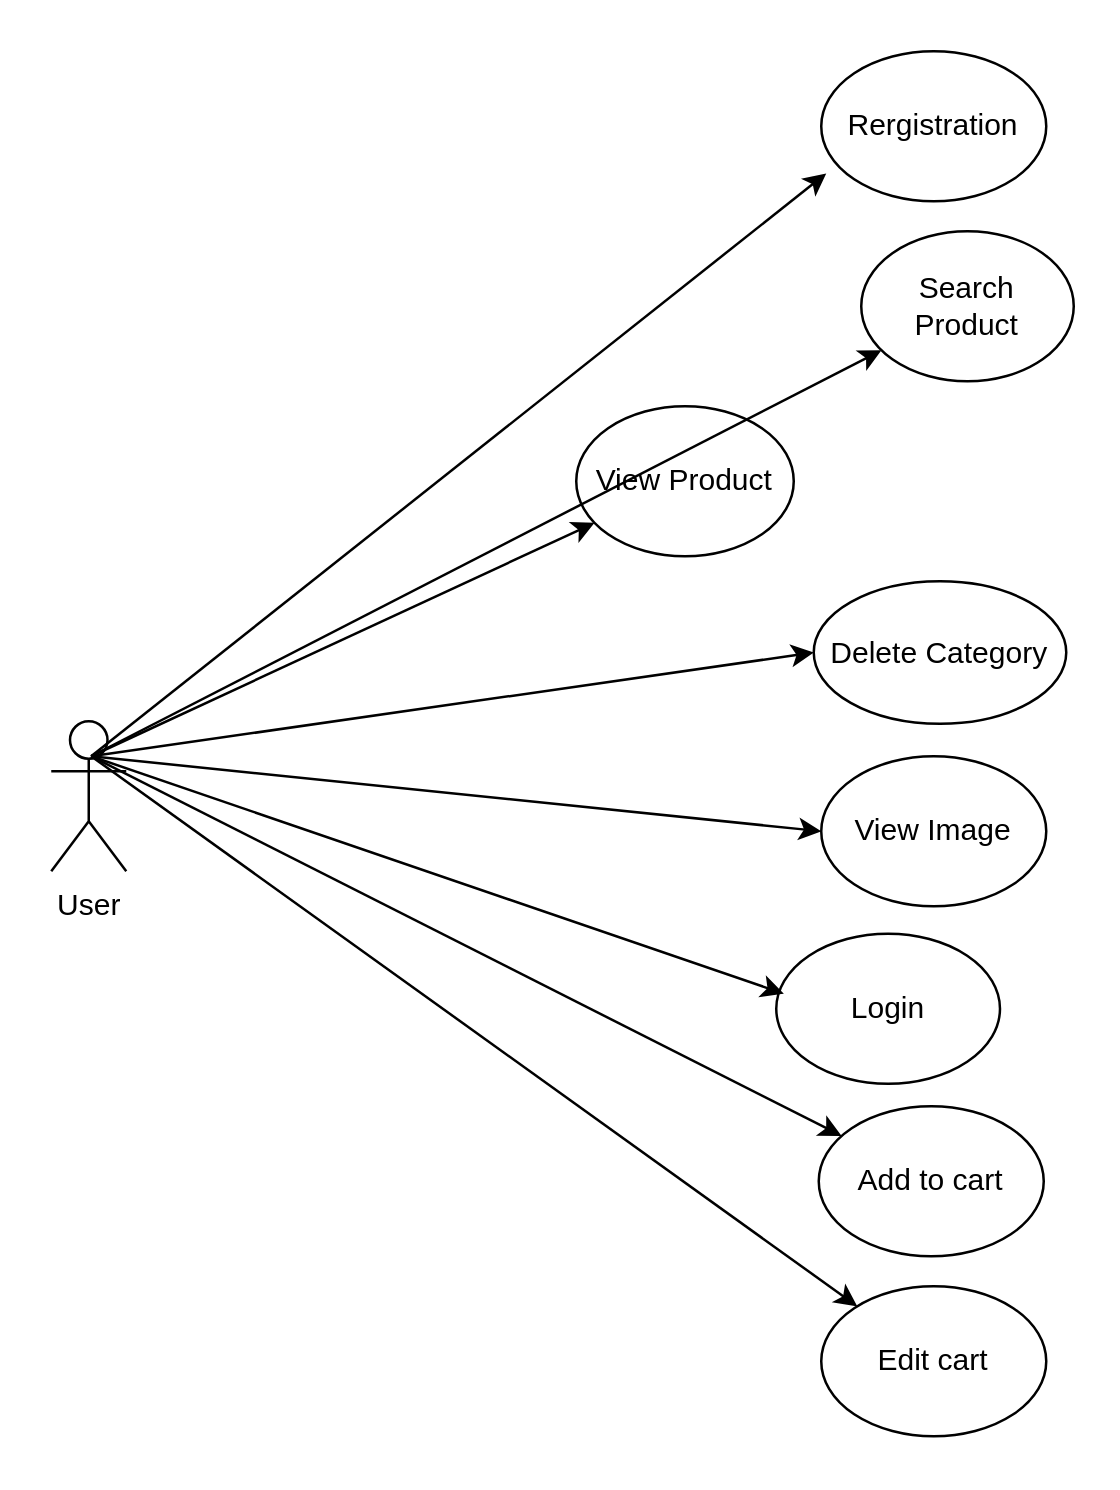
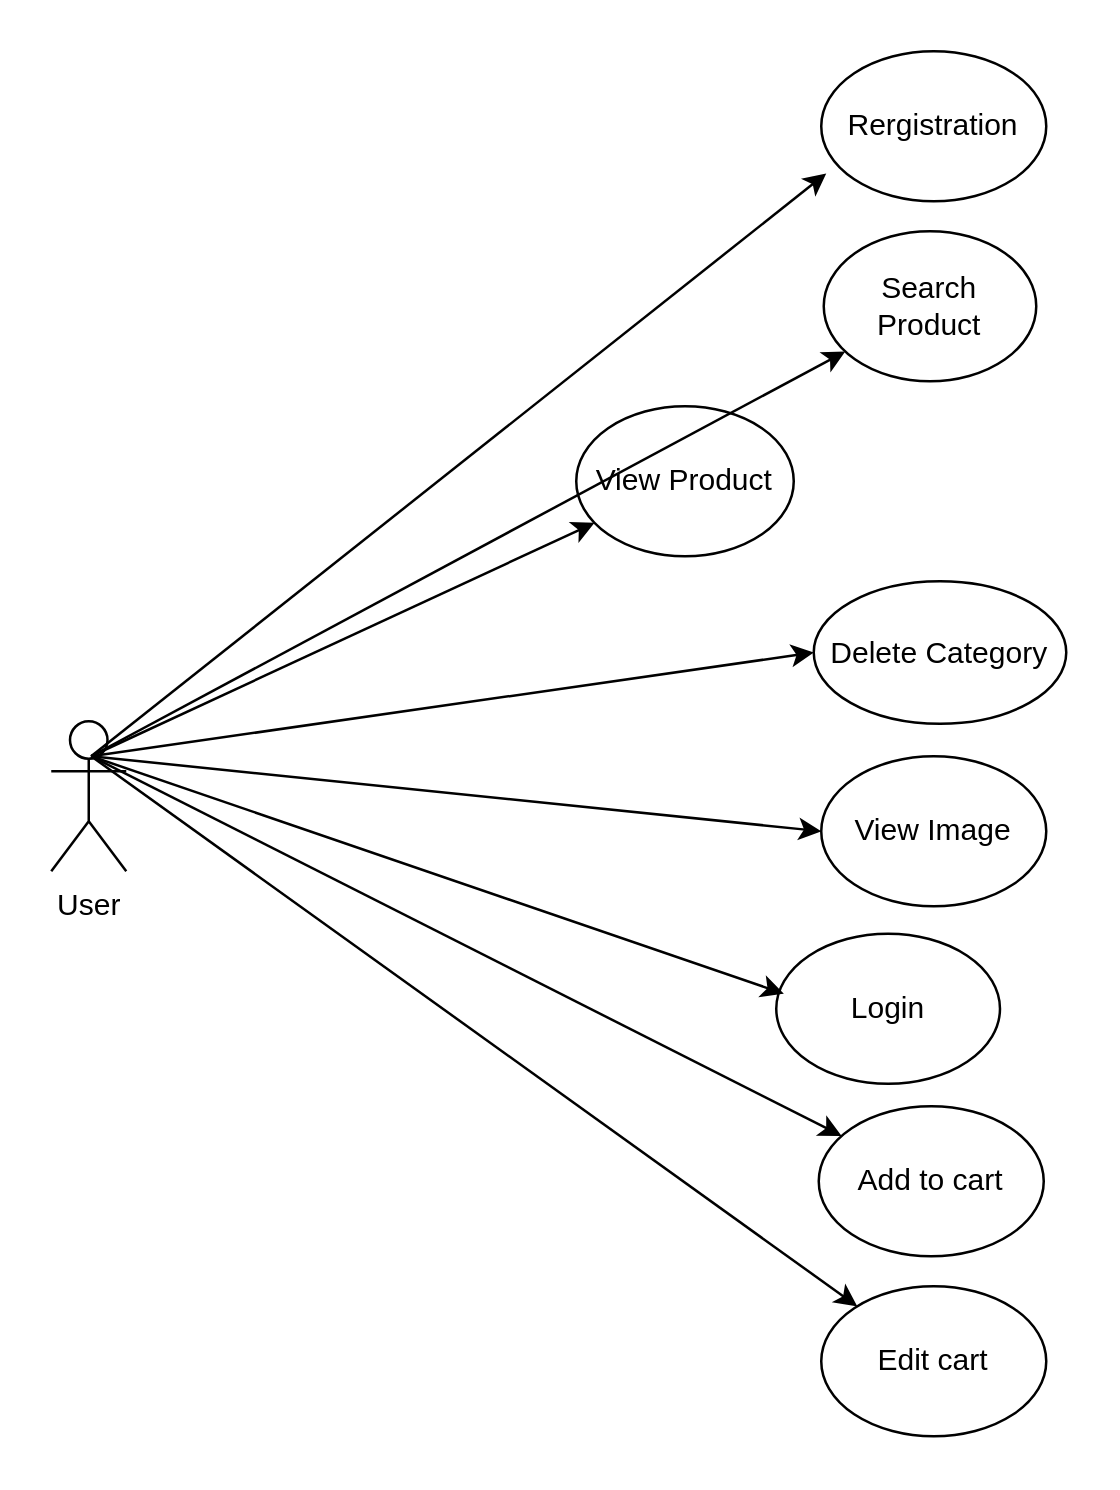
node "Search Product": moved (968, 306) -> (930, 306)
